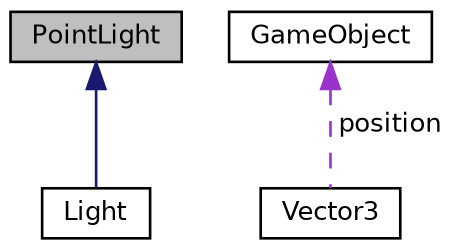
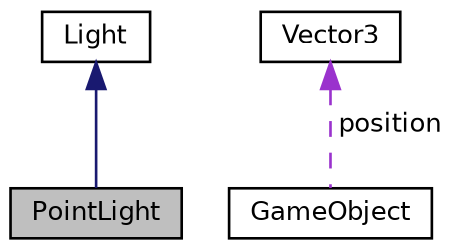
edge "Light" -> "PointLight": reversed
edge "Vector3" -> "GameObject": reversed
